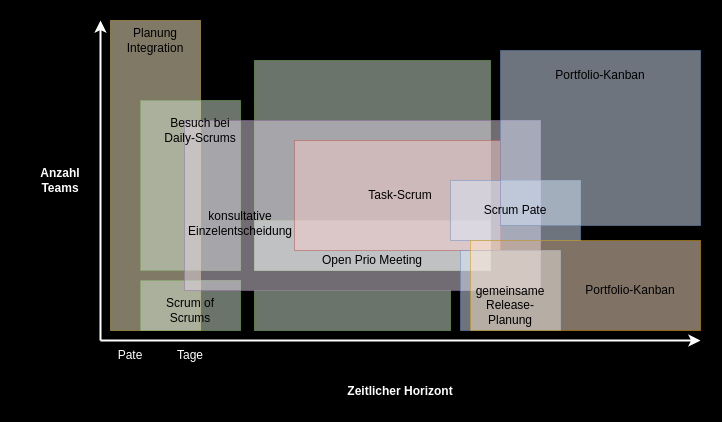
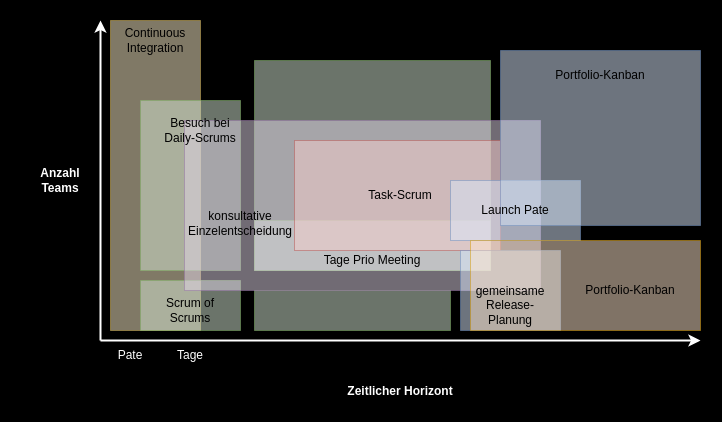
node "Planung Integration": label "Planung Integration" -> "Continuous Integration"
node "Scrum Pate": label "Scrum Pate" -> "Launch Pate"
node "Open Prio Meeting": label "Open Prio Meeting" -> "Tage Prio Meeting"
